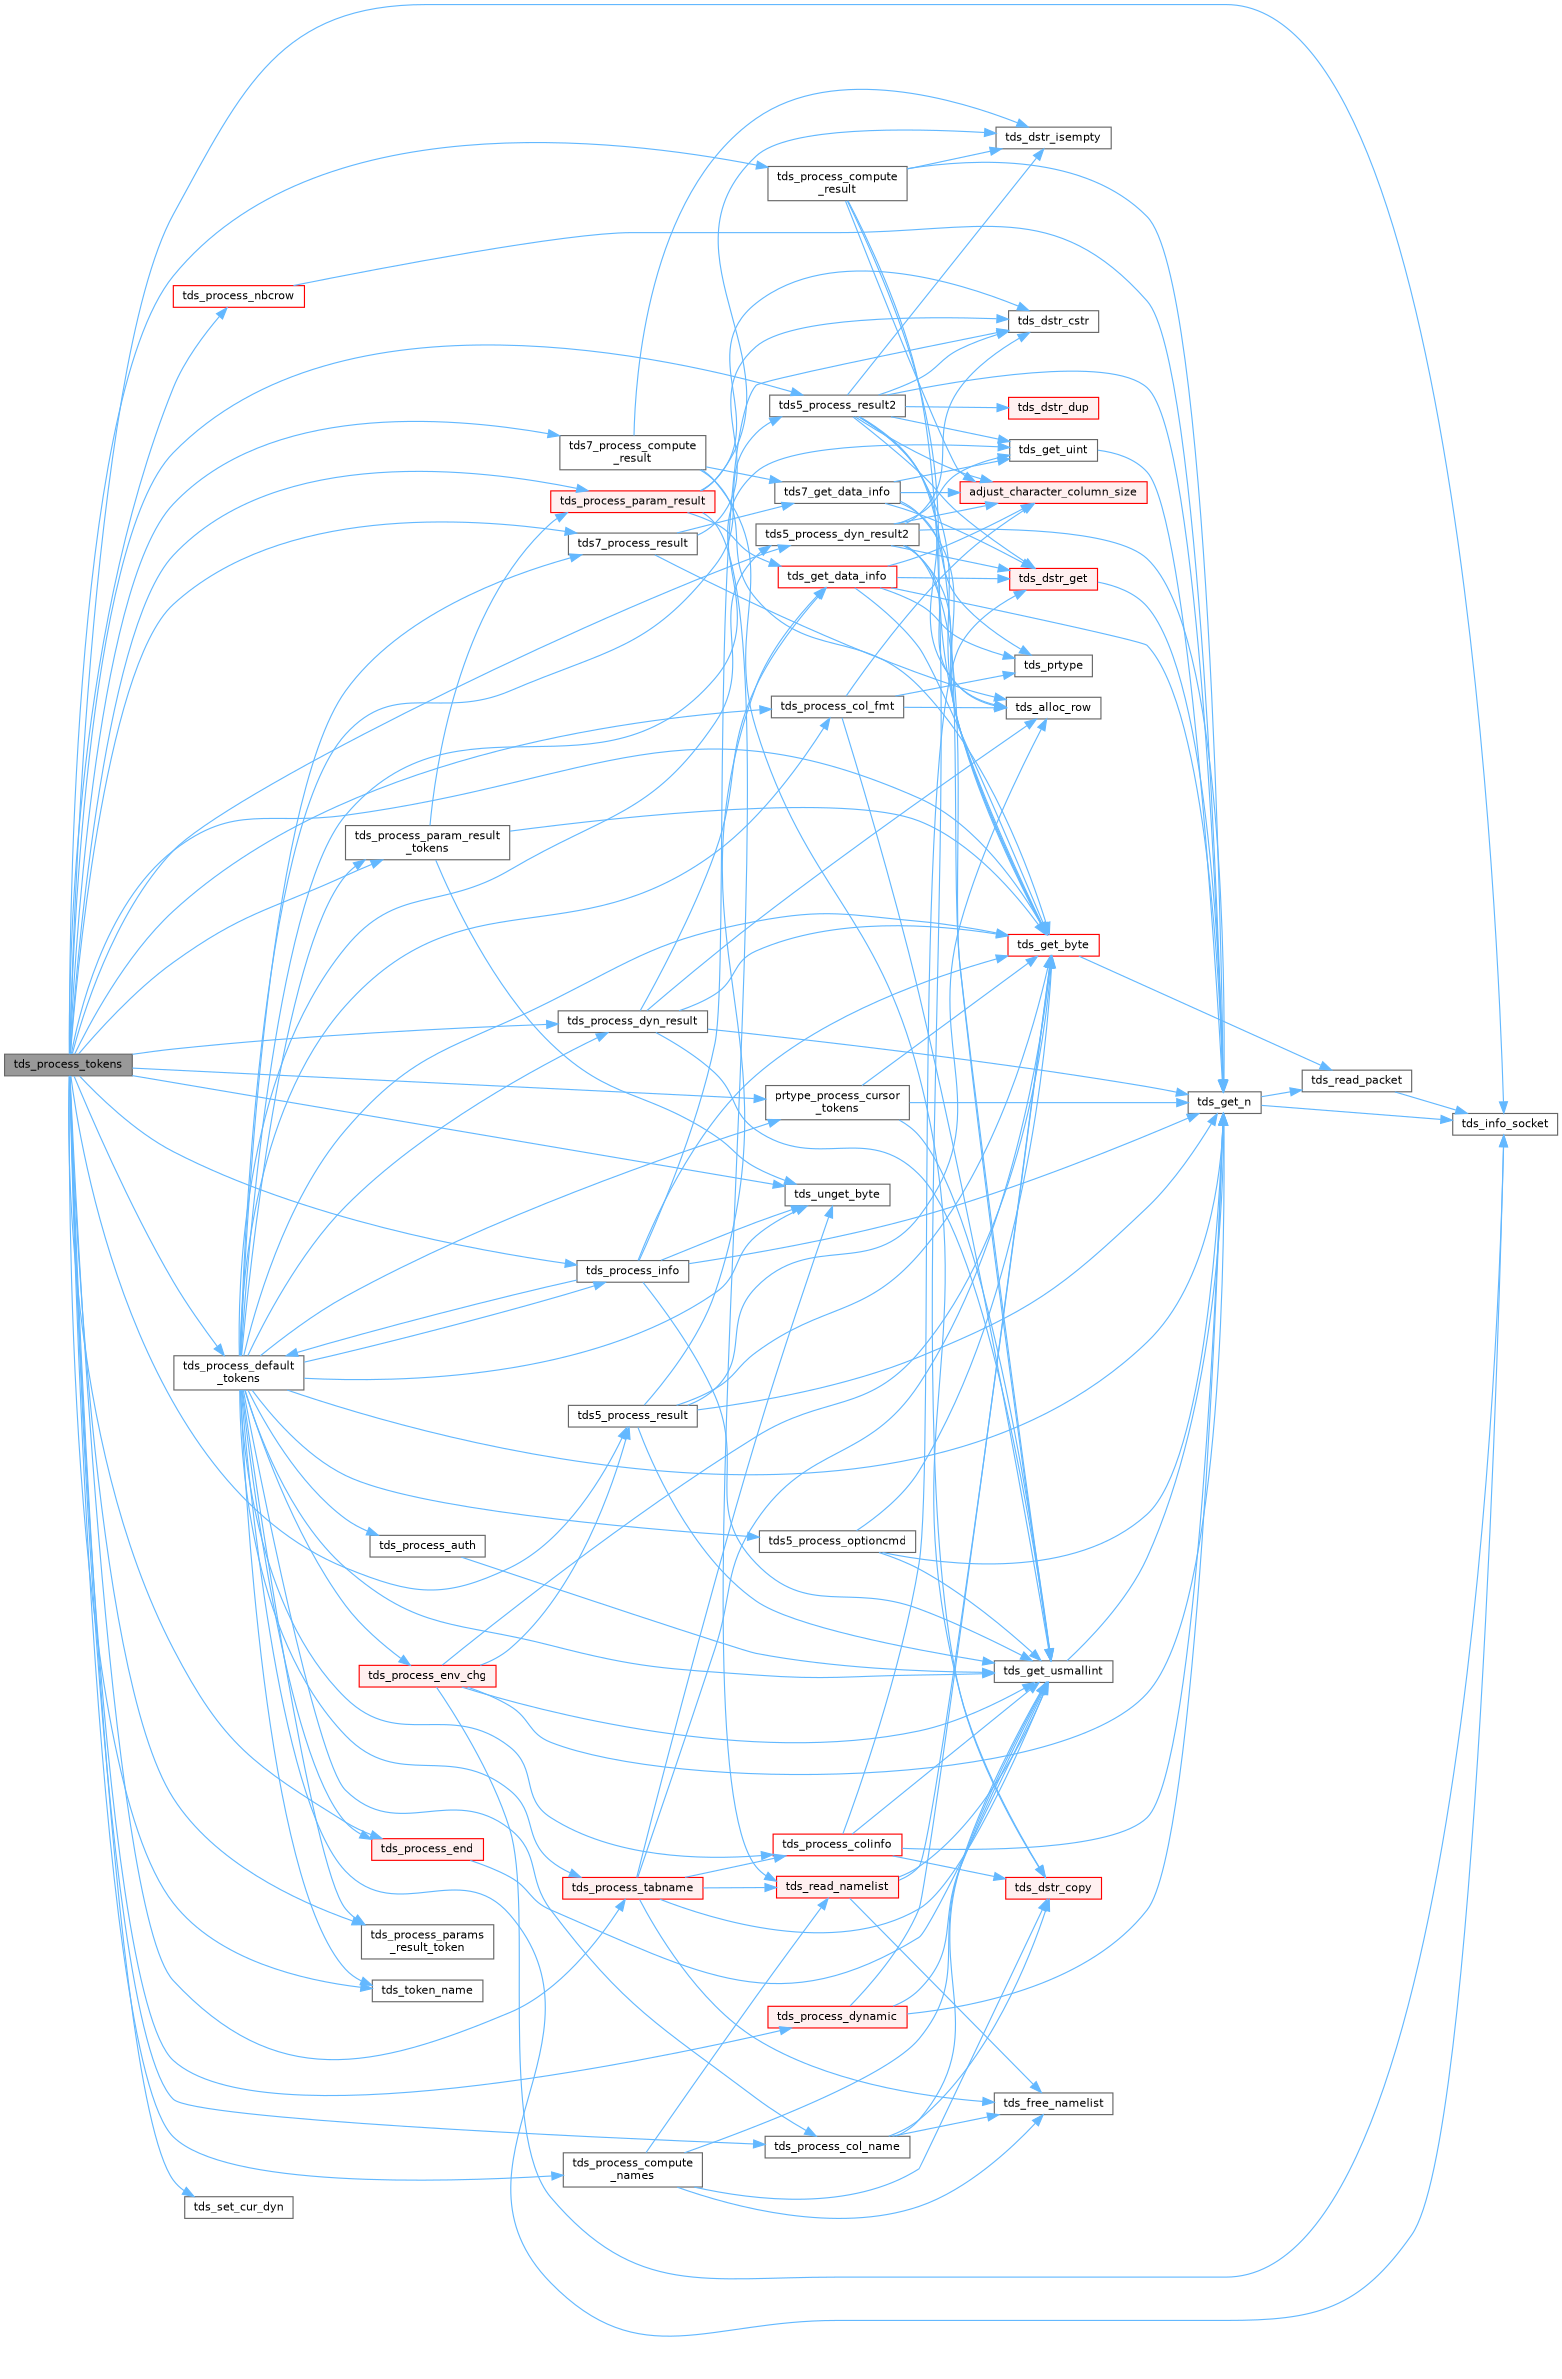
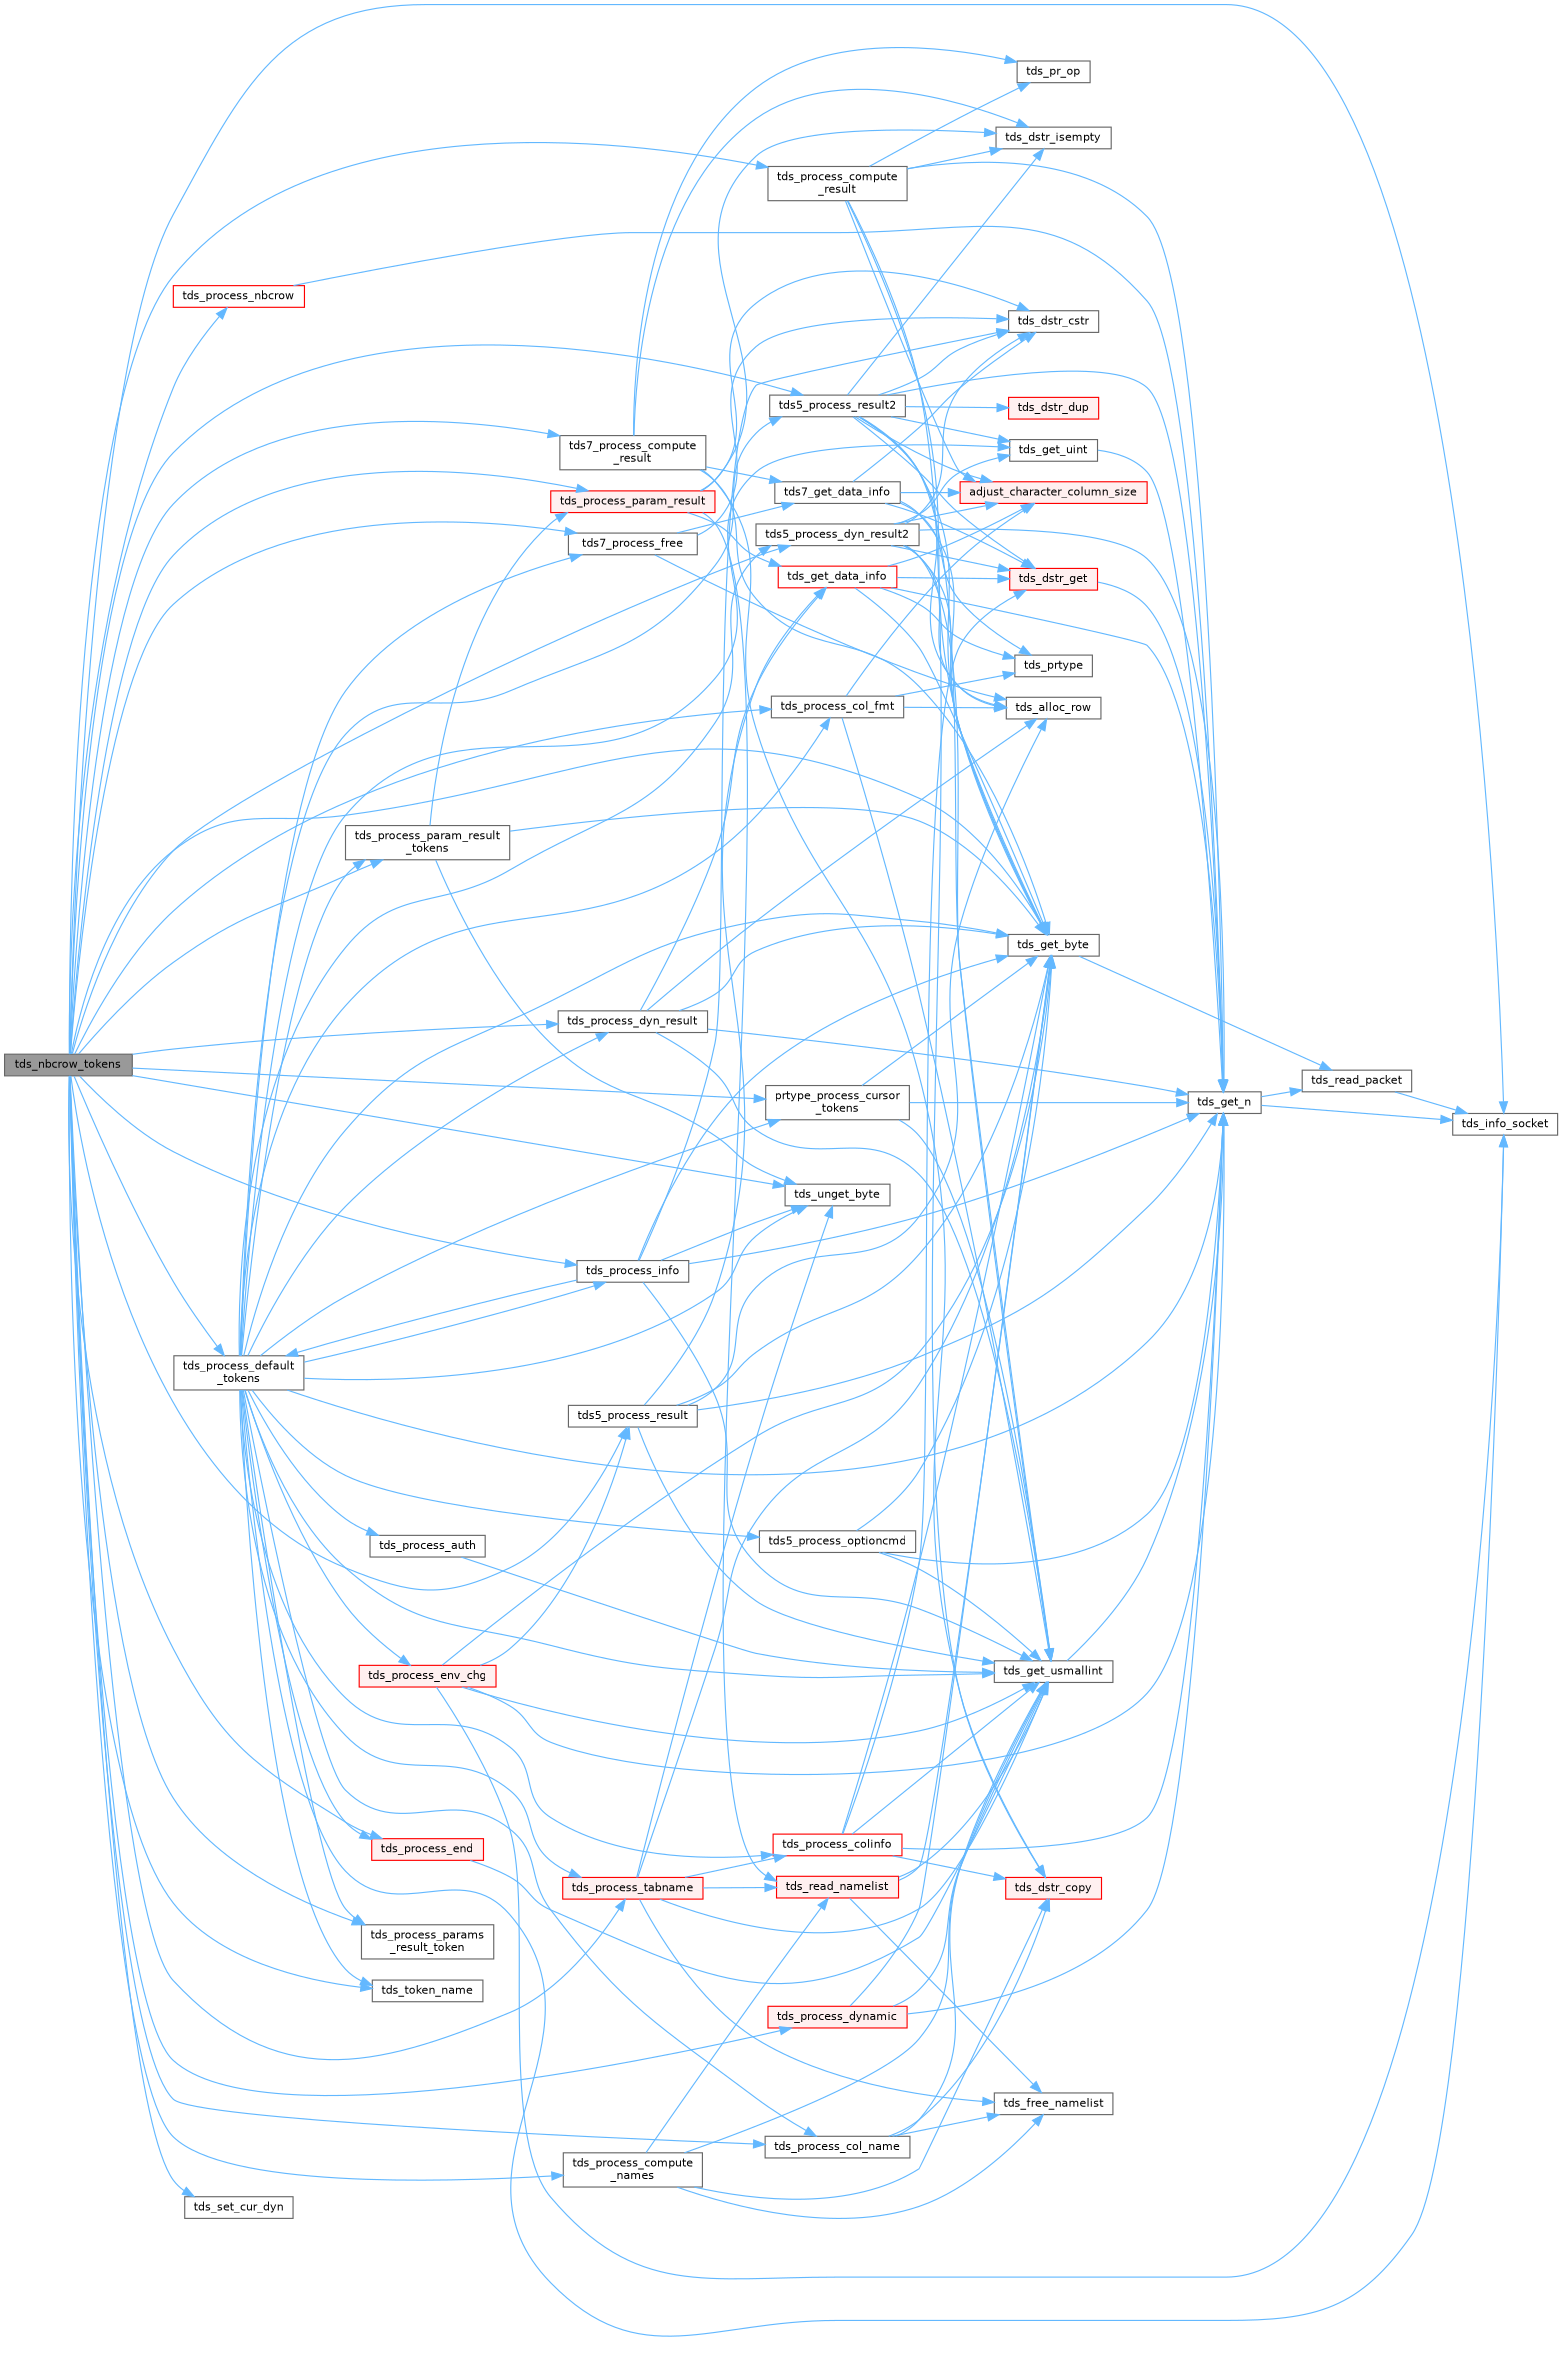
node "tds_pr_op": added
edge "tds7_get_data_info" -> "tds_get_uint": now "tds7_get_data_info" -> "tds_dstr_cstr"
node "tds7_process_result": label "tds7_process_result" -> "tds7_process_free"
node "tds_get_byte": color red -> grey40
node "tds_process_tokens": label "tds_process_tokens" -> "tds_nbcrow_tokens"
edge "tds_process_colinfo" -> "tds_get_byte": added
